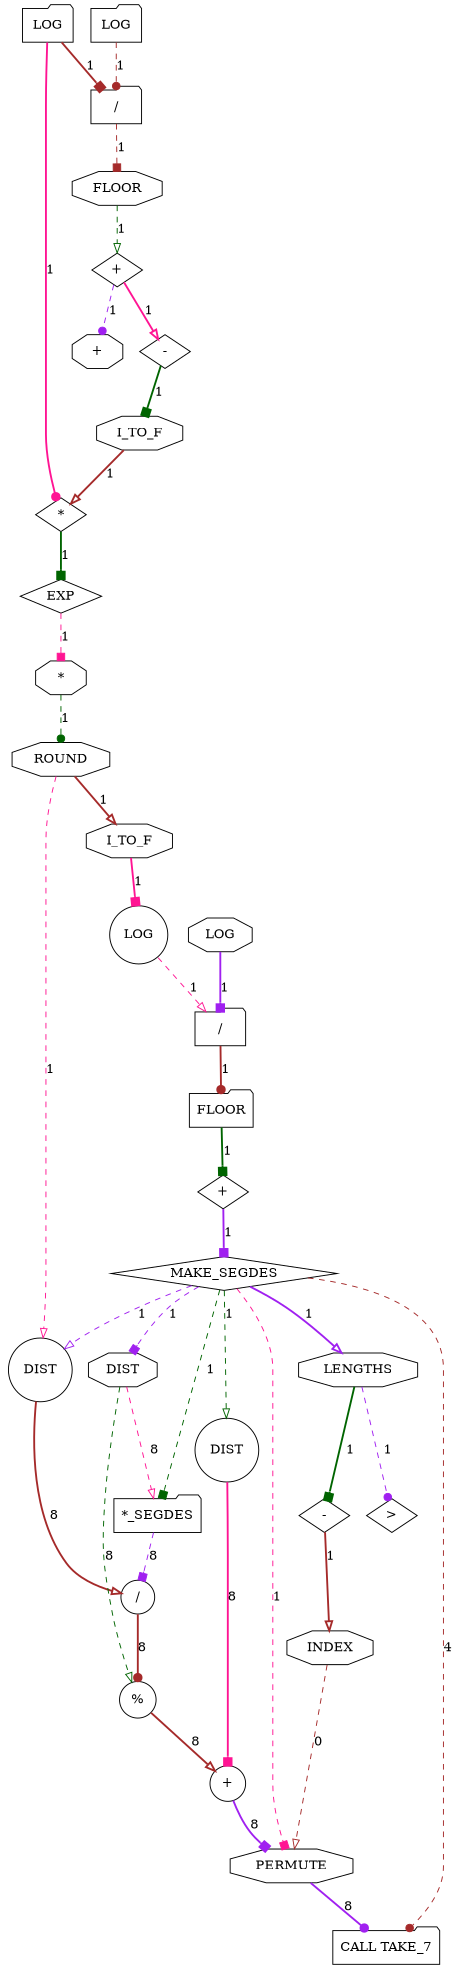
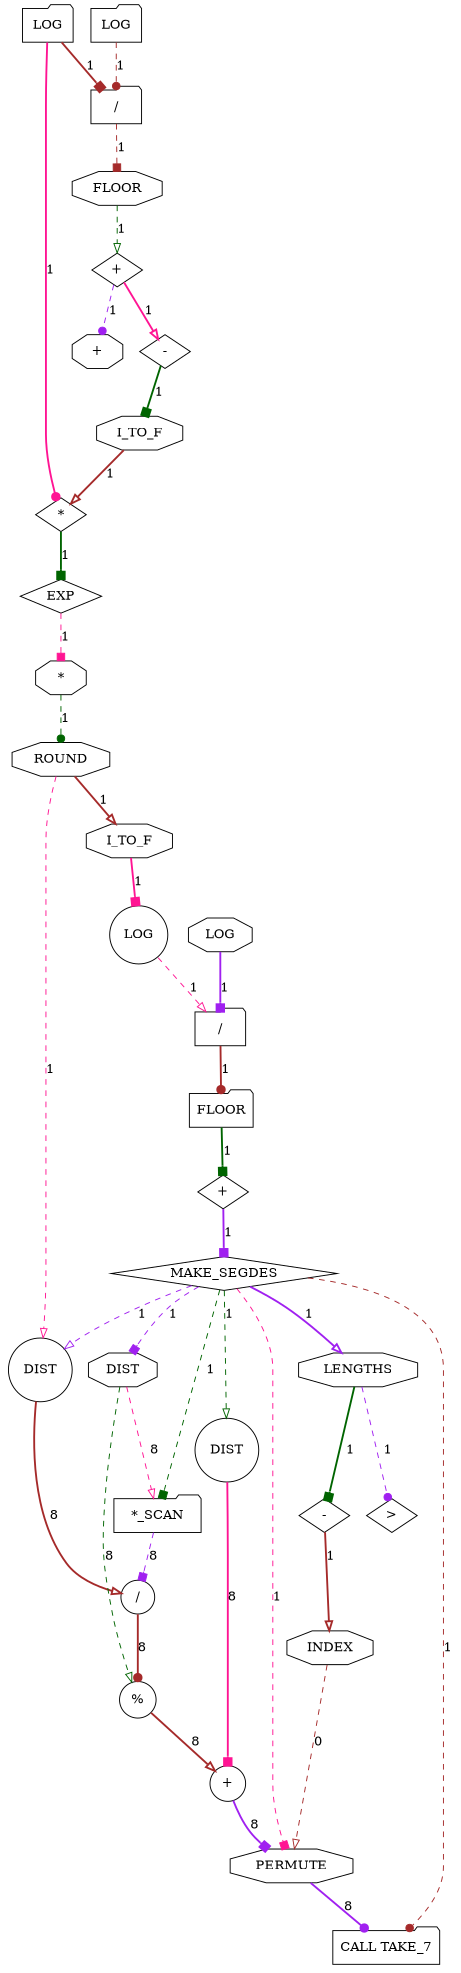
node "*_SEGDES": label "*_SEGDES" -> "*_SCAN"
edge "MAKE_SEGDES" -> "CALL TAKE_7": label "4" -> "1"
